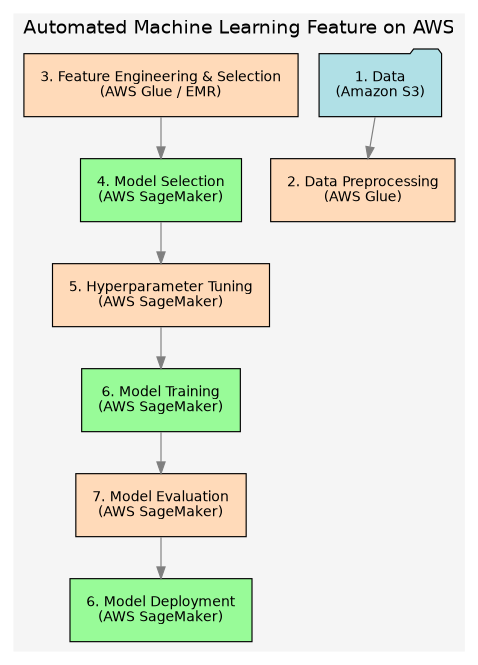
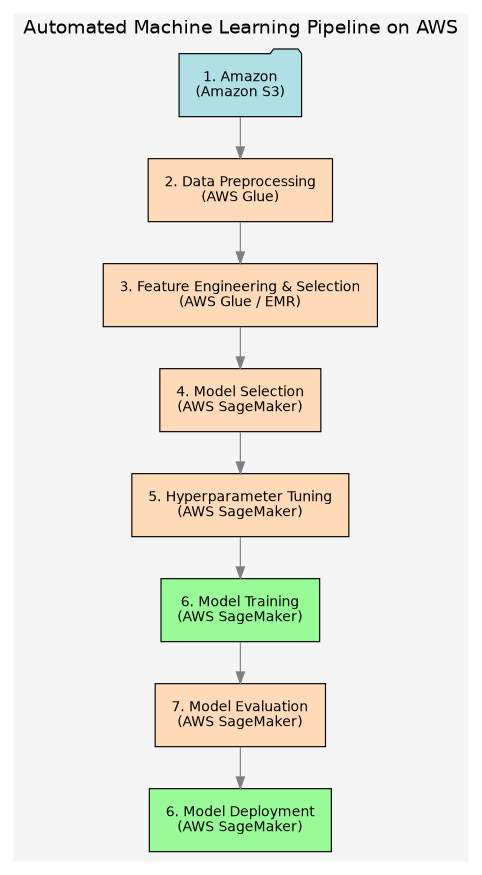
cluster "Automated Machine Learning Feature on AWS": label "Automated Machine Learning Feature on AWS" -> "Automated Machine Learning Pipeline on AWS"
node "1. Data (Amazon S3)": label "1. Data (Amazon S3)" -> "1. Amazon (Amazon S3)"
node "4. Model Selection (AWS SageMaker)": fillcolor #98fb98 -> #ffdab9
edge "2. Data Preprocessing (AWS Glue)" -> "3. Feature Engineering & Selection (AWS Glue / EMR)": added
